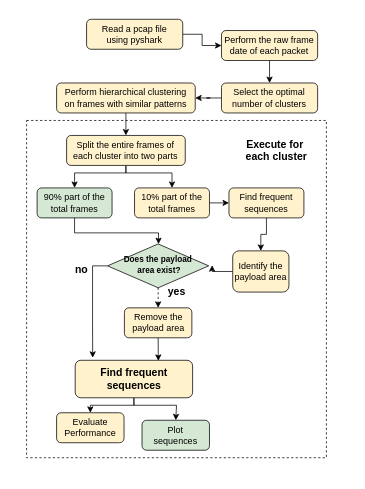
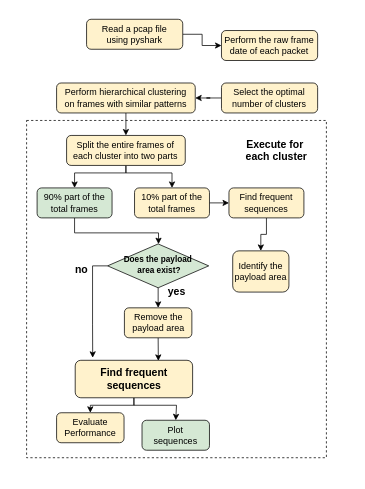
edge "Perform the raw frame date of each packet" -> "Select the optimal number of clusters": removed
edge "Identify the payload area" -> "Does the payload area exist?": removed
edge "Does the payload area exist?" -> "Remove the payload area": style dashed -> solid
